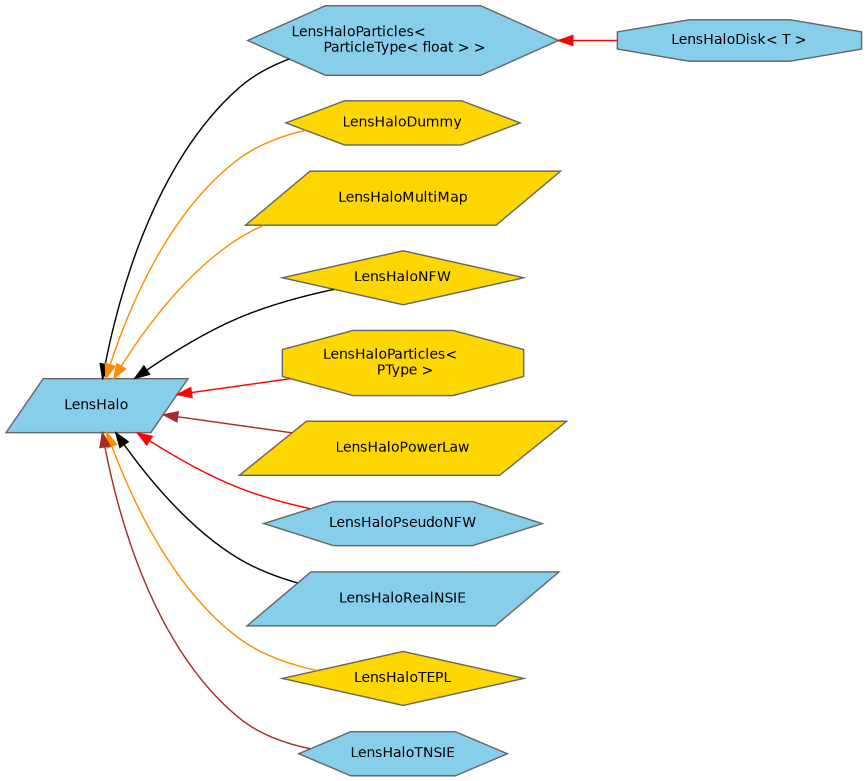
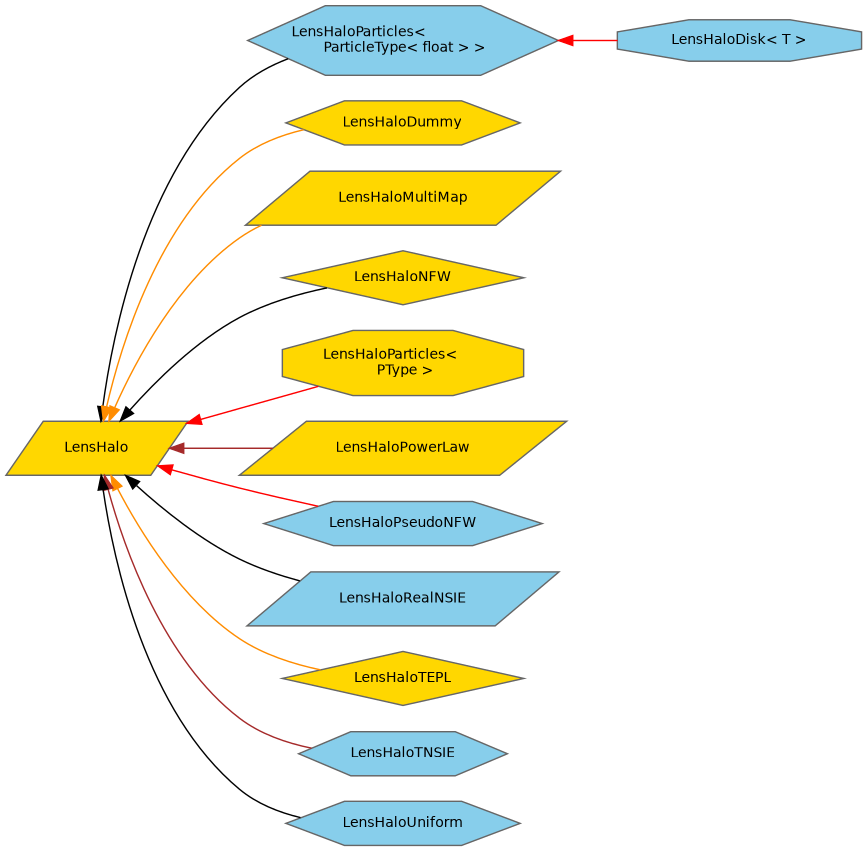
node "LensHalo": fillcolor skyblue -> gold
node "LensHaloUniform": added
